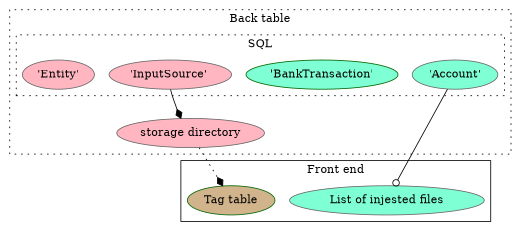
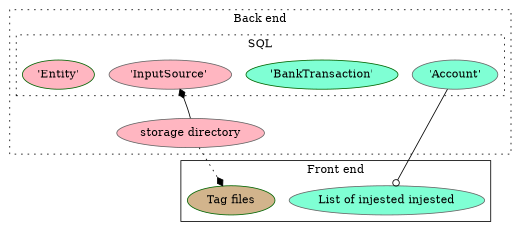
cluster "Back table": label "Back table" -> "Back end"
node "'Entity'": color gray40 -> darkgreen
edge "'InputSource'" -> "storage directory": reversed
node "Tag table": label "Tag table" -> "Tag files"
node "List of injested files": label "List of injested files" -> "List of injested injested"
